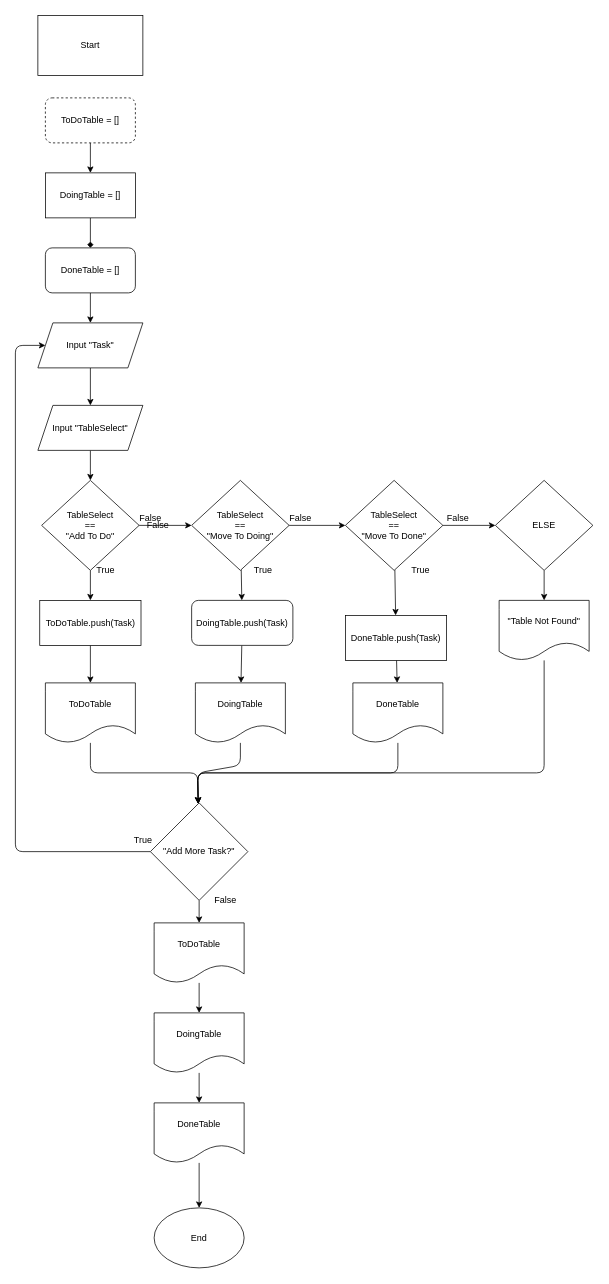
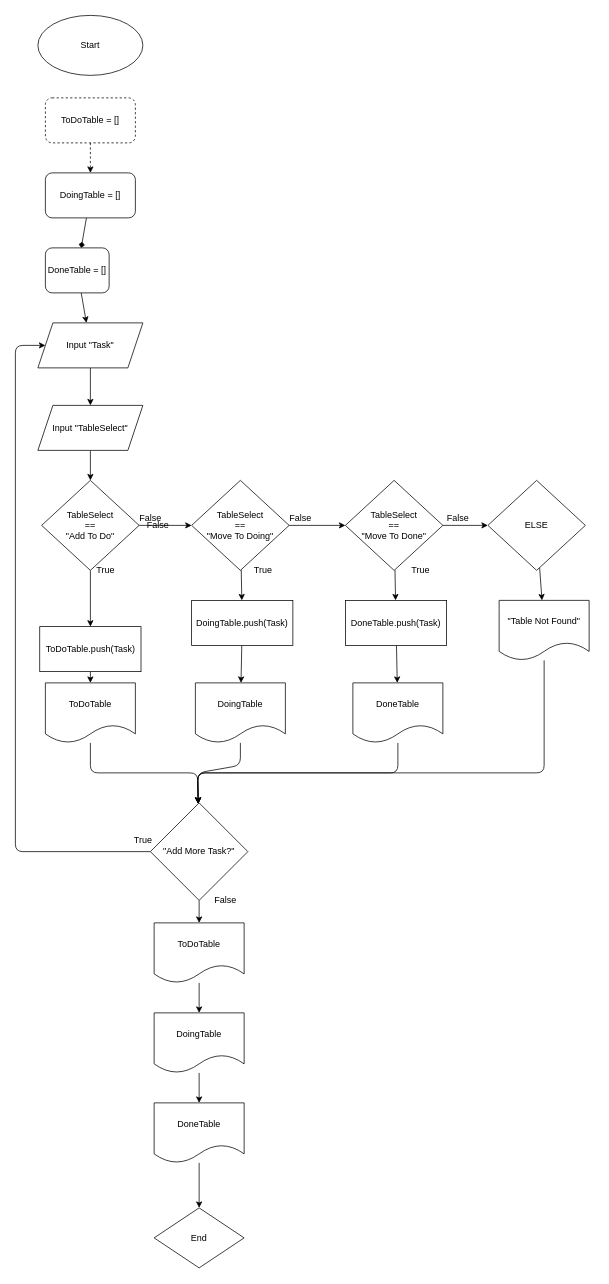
node "Start": shape rectangle -> ellipse
edge "ToDoTable = []" -> "DoingTable = []": style solid -> dashed
node "DoingTable = []": shape rectangle -> rounded rectangle
node "DoneTable = []": size 90x45 -> 64x45
node "ELSE": moved (544, 525) -> (537, 525)
node "ToDoTable.push(Task)": moved (90, 623) -> (90, 649)
node "DoingTable.push(Task)": shape rounded rectangle -> rectangle
node "DoneTable.push(Task)": moved (396, 638) -> (396, 623)
node "End": shape ellipse -> diamond
